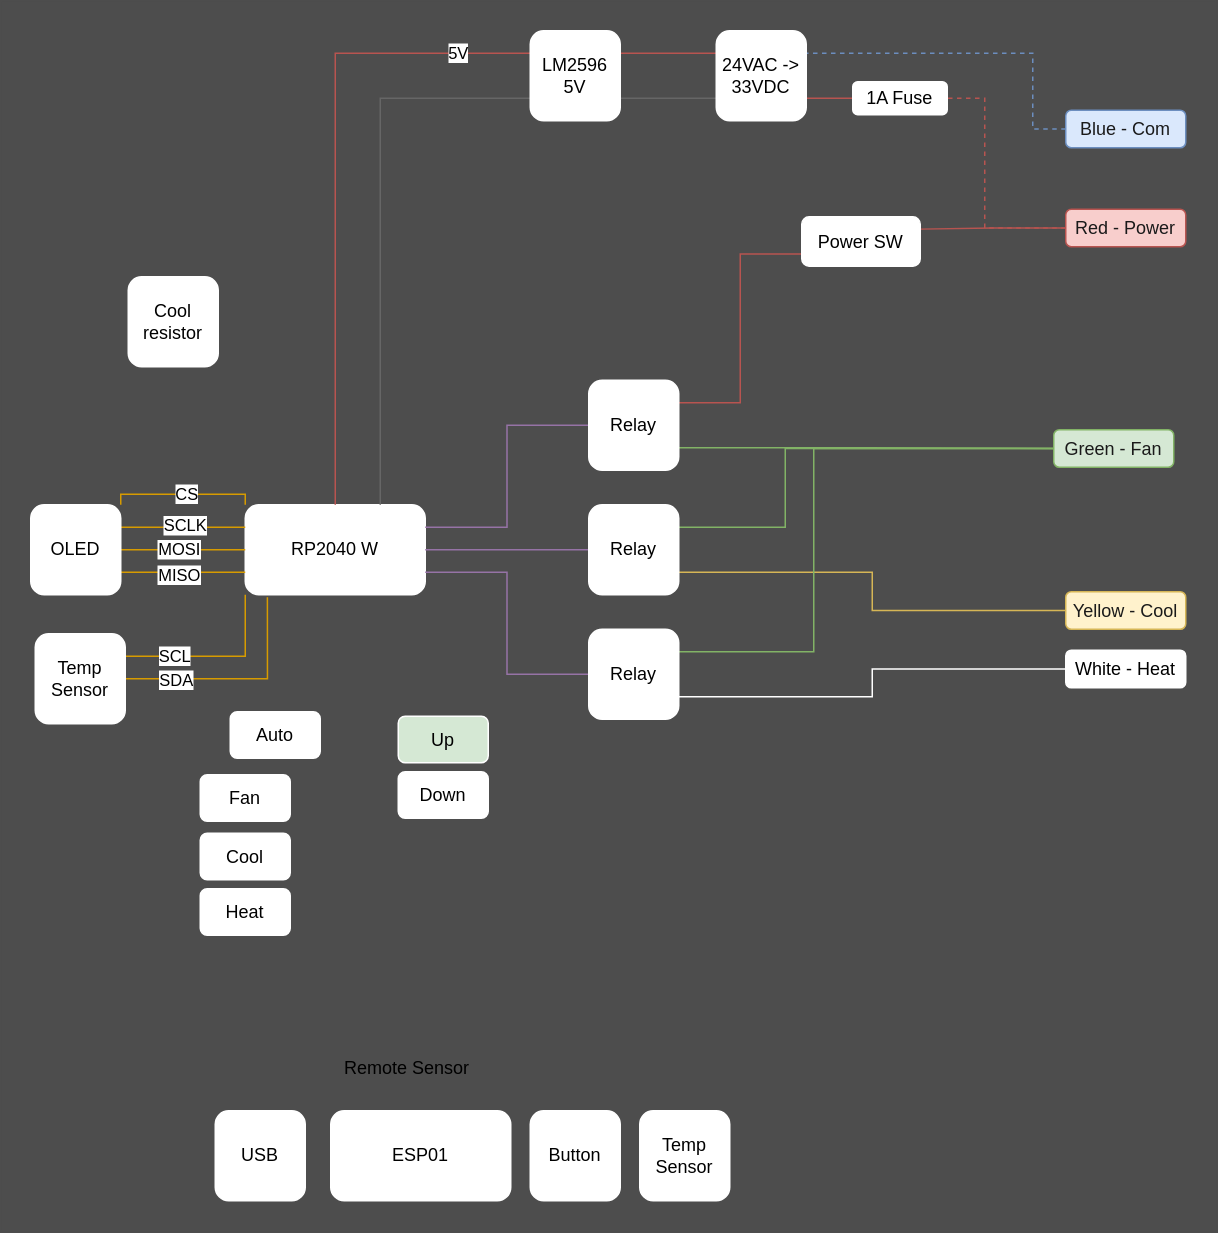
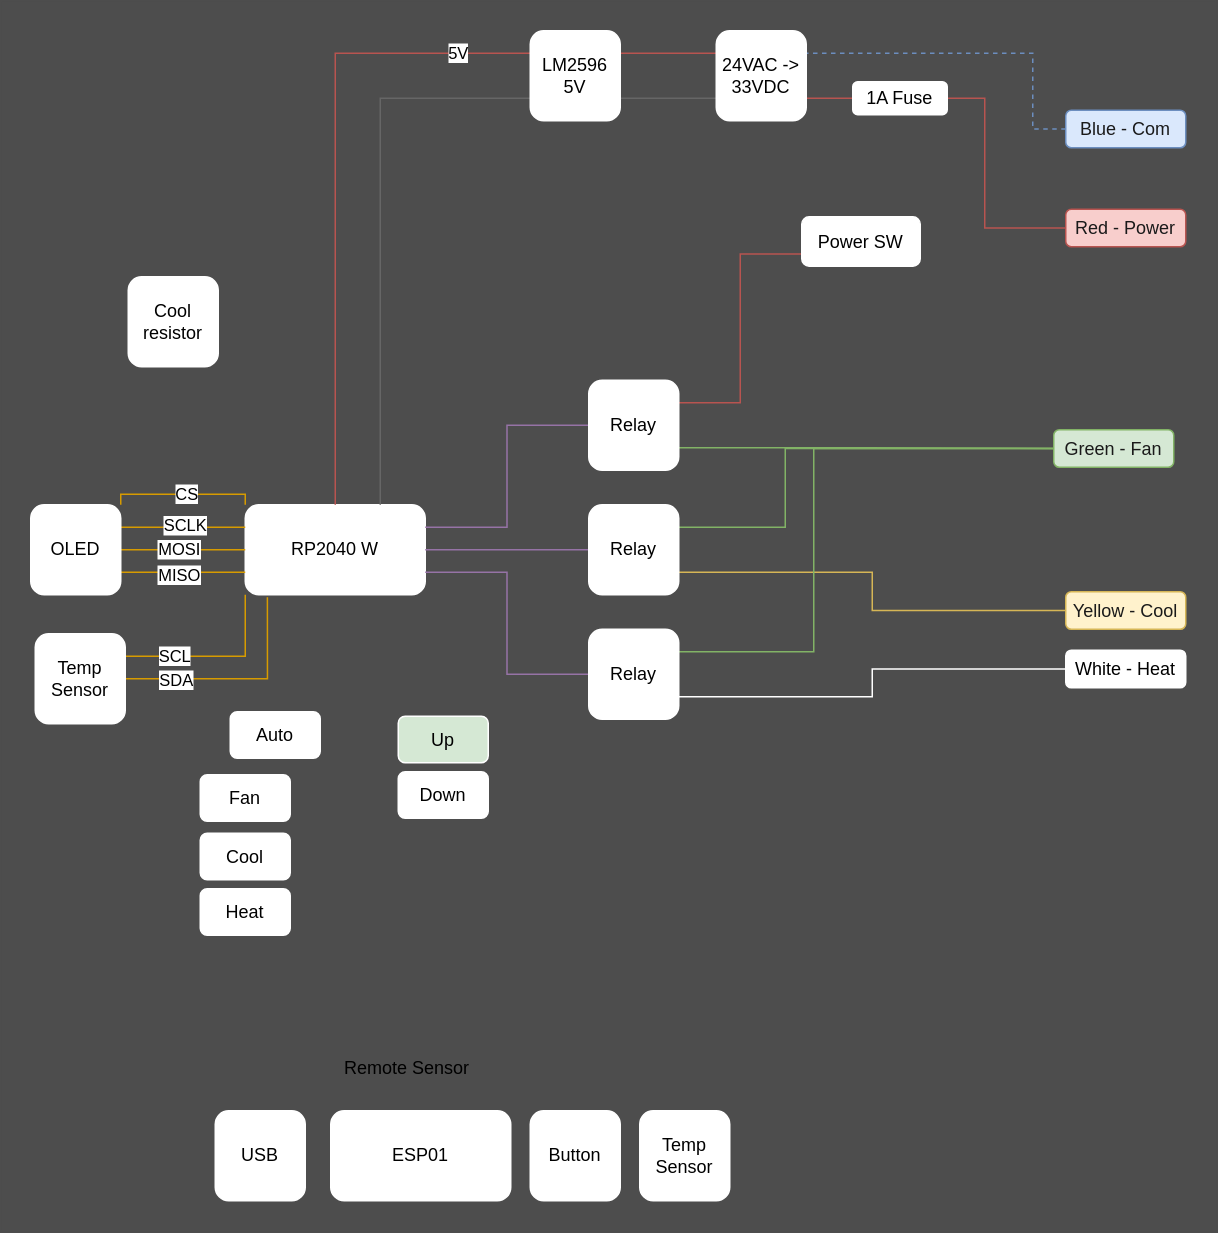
edge "1A Fuse" -- "Red - Power": style dashed -> solid
edge "Red - Power" -- "Power SW": removed
